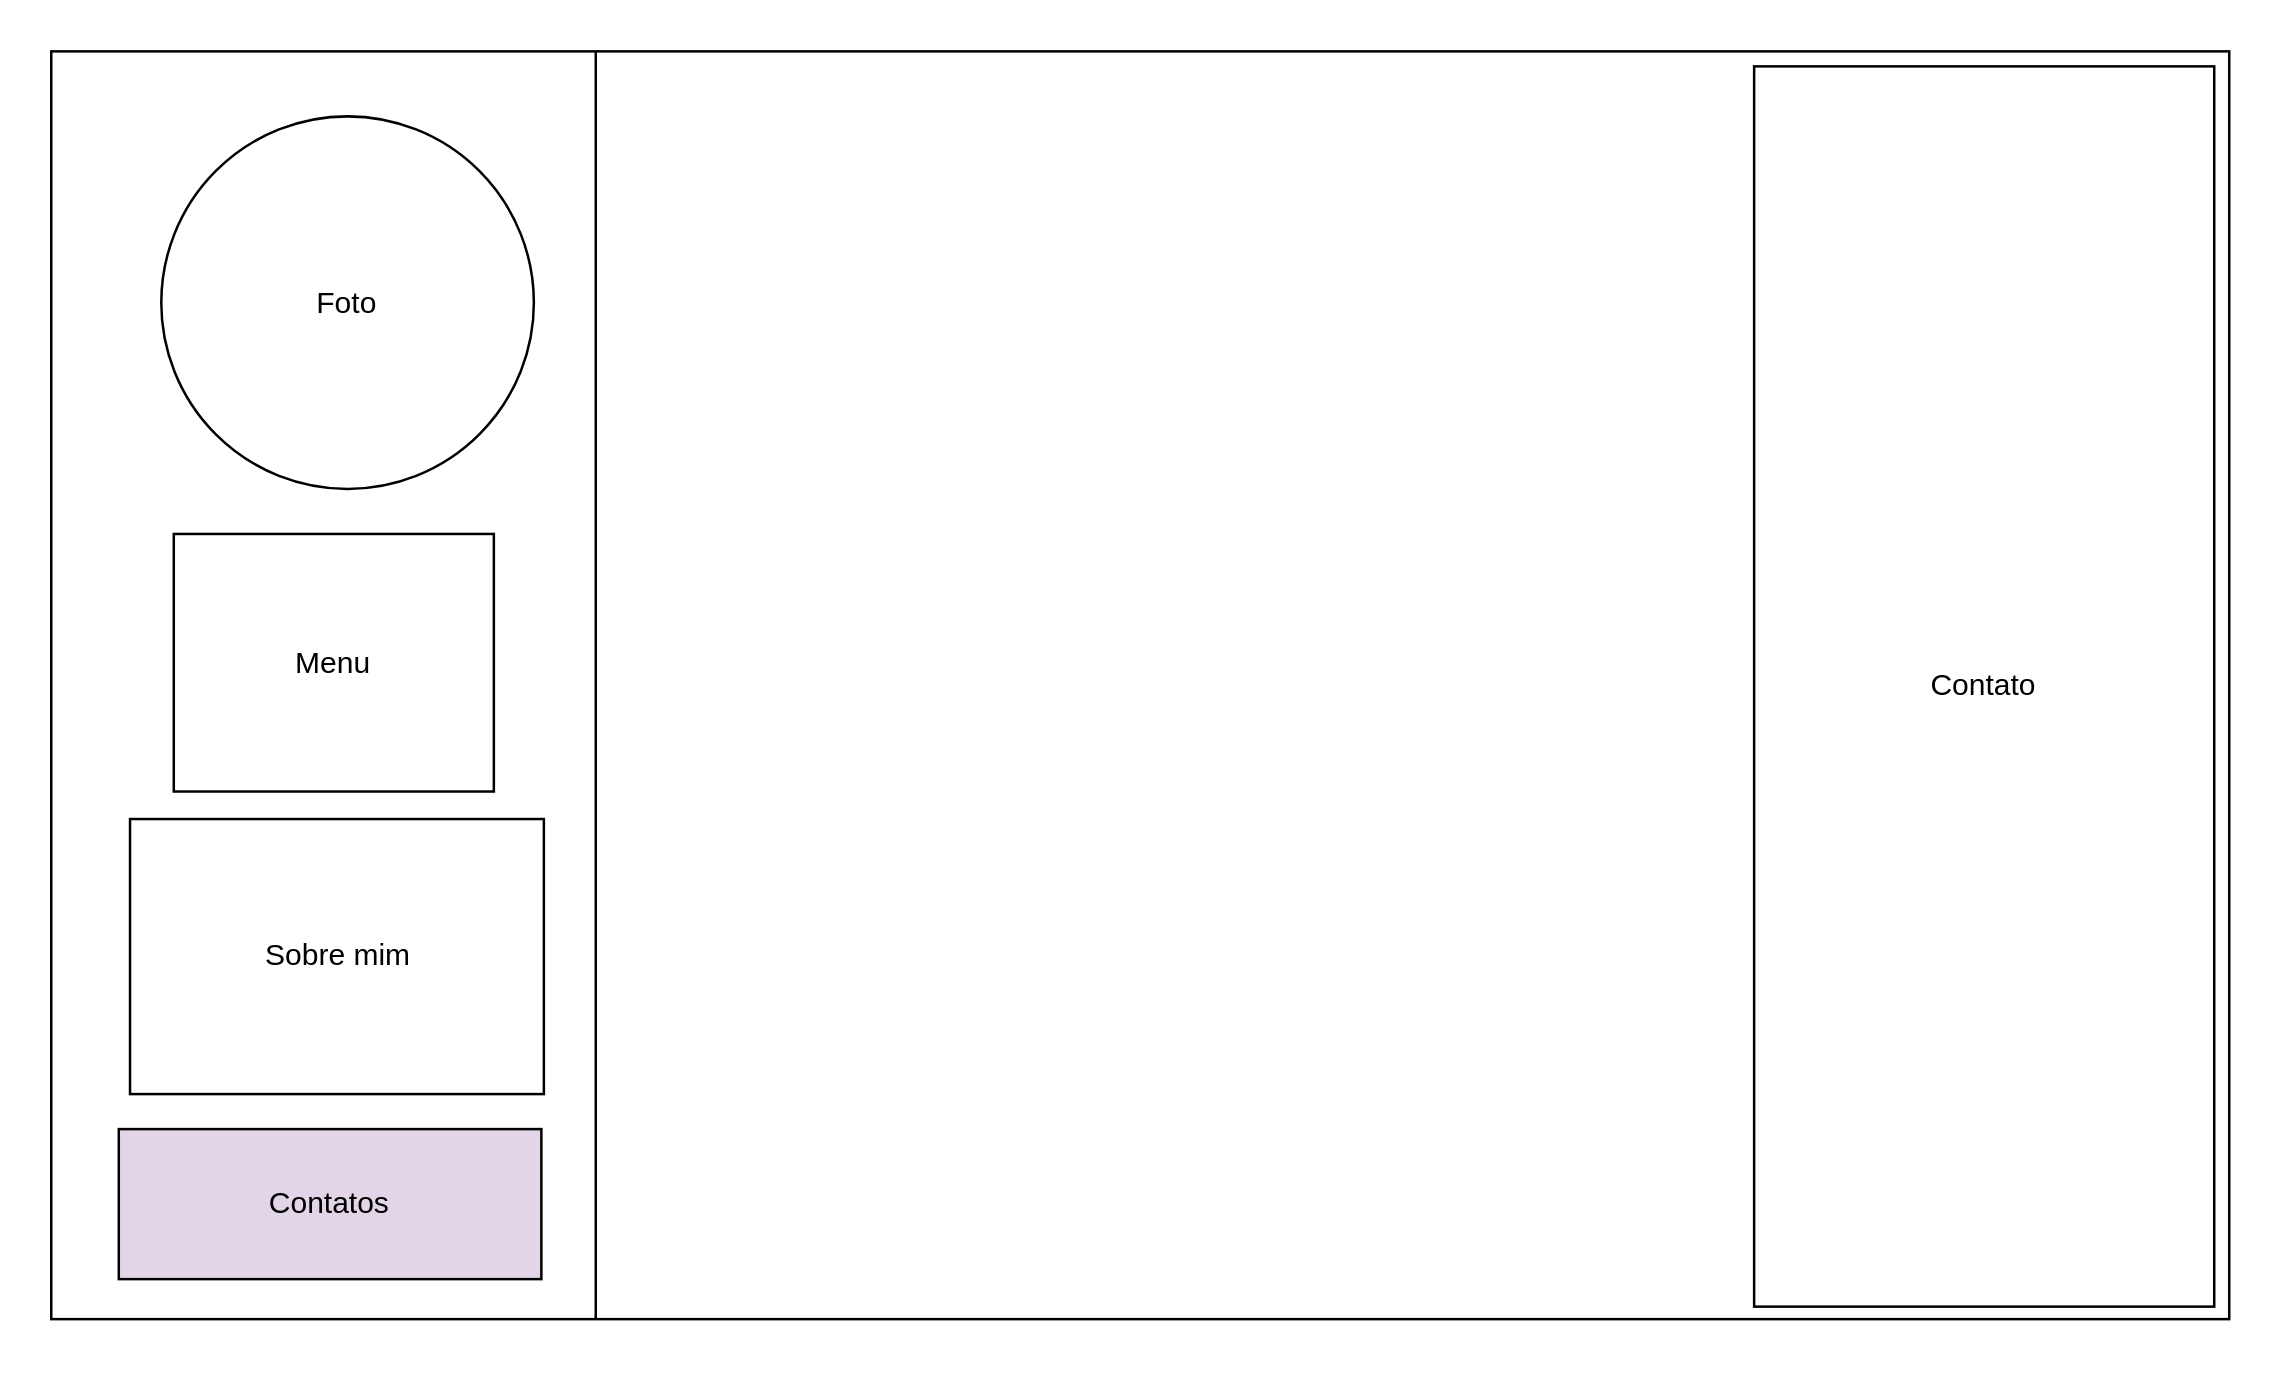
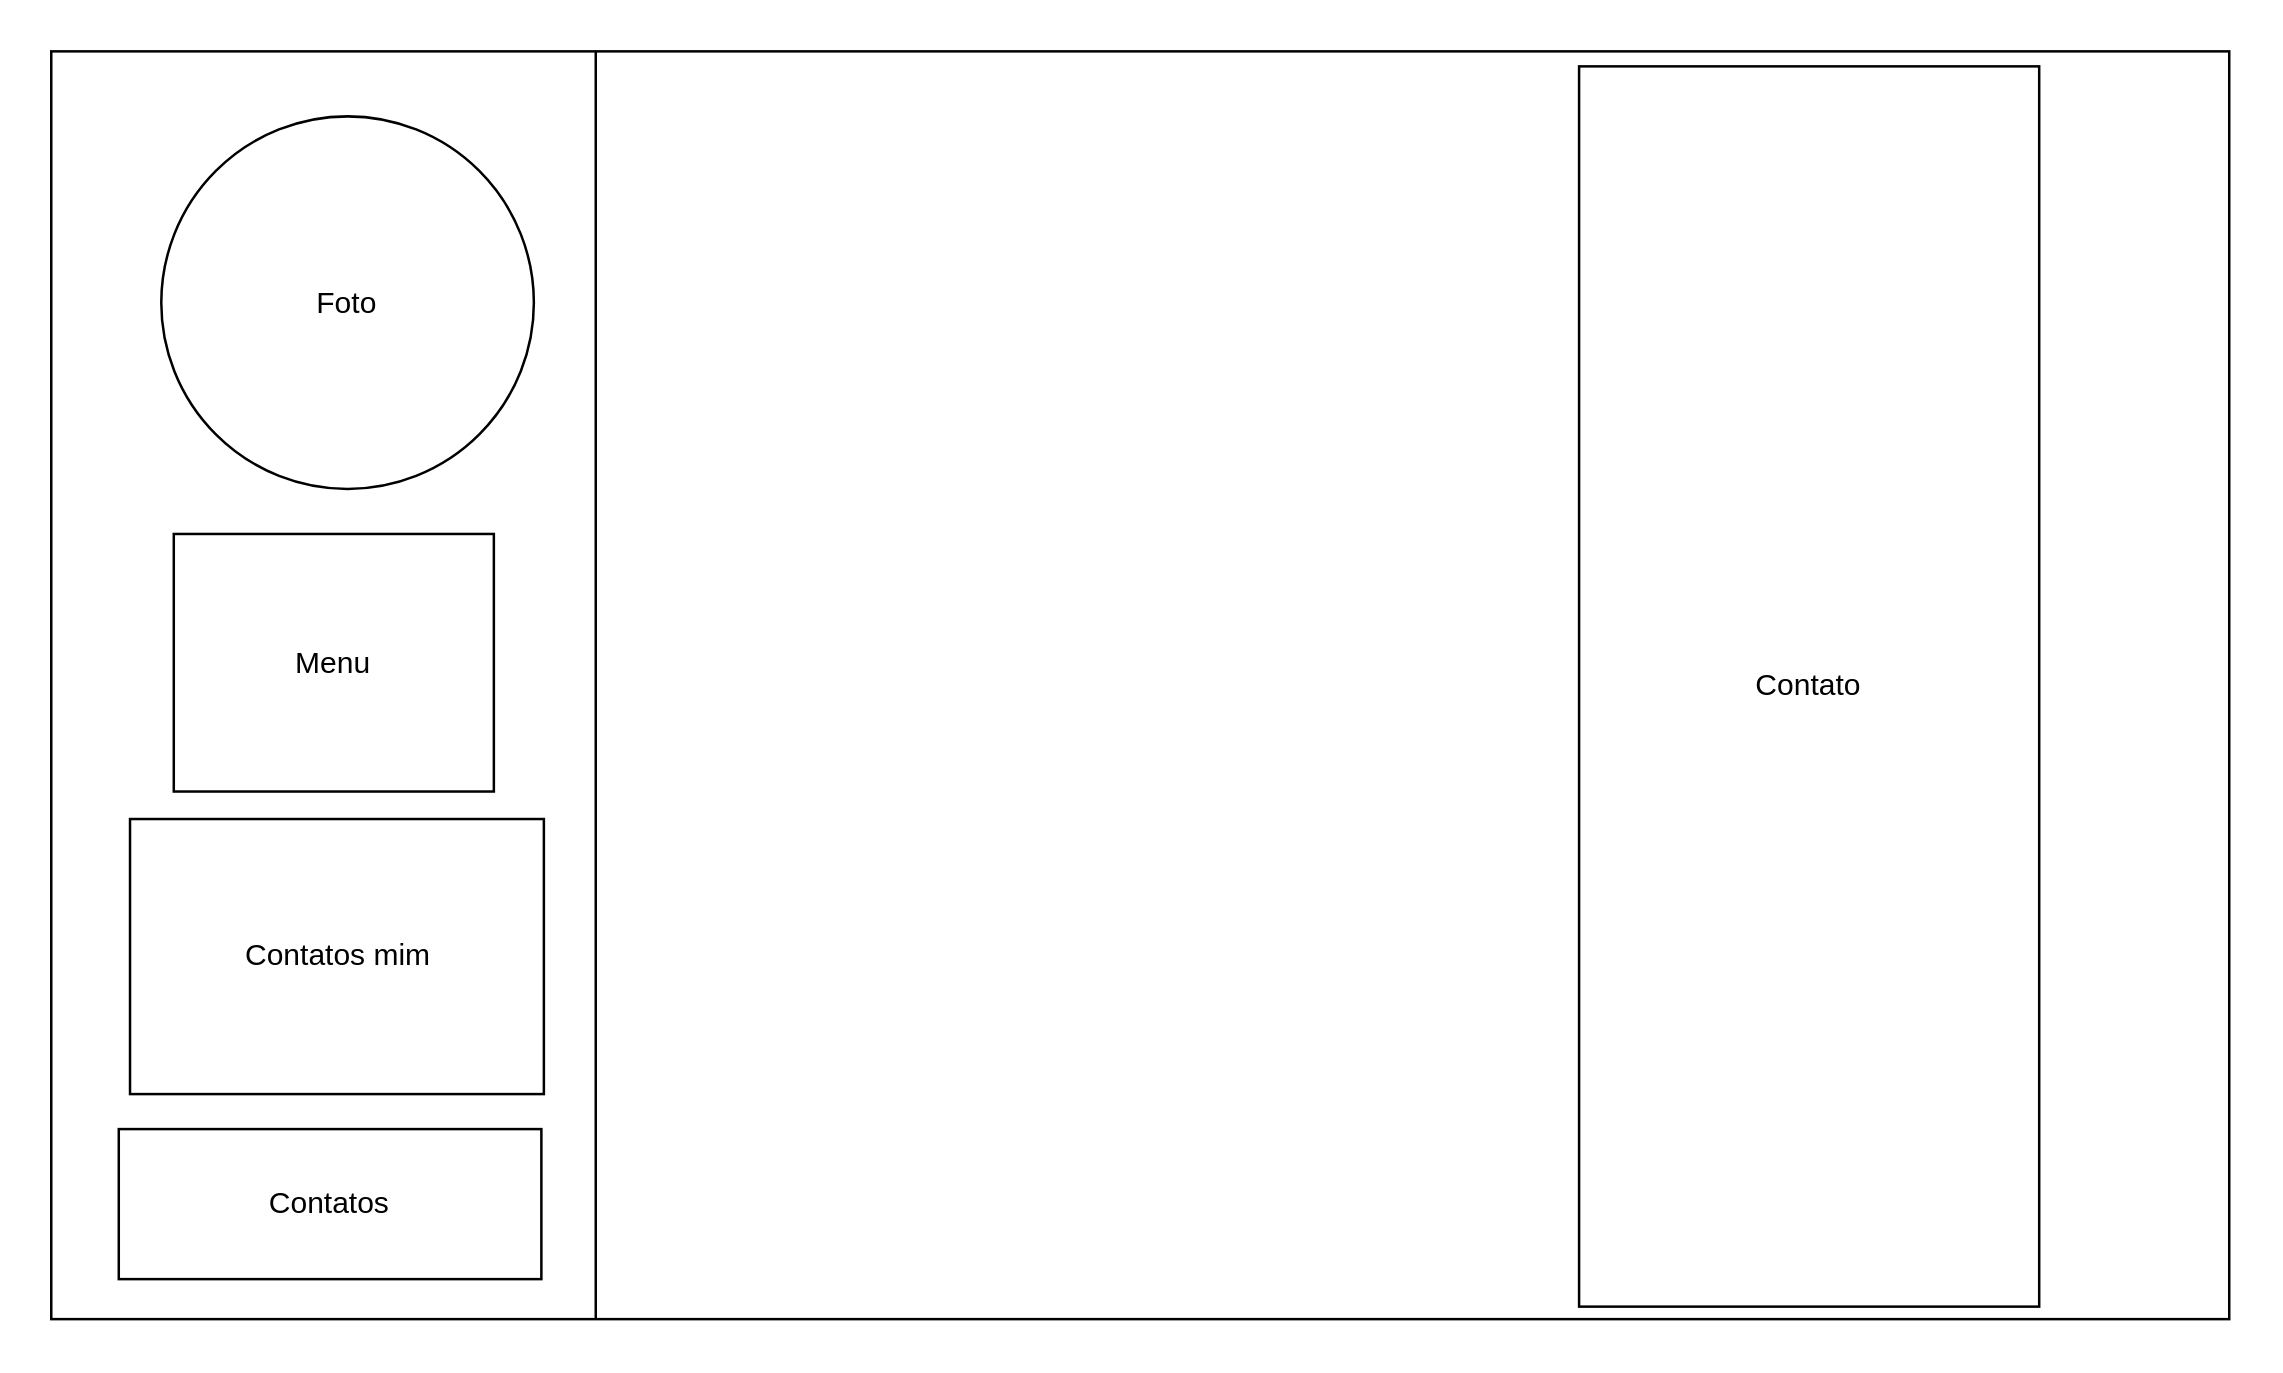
node "Contato": moved (1984, 686) -> (1809, 686)
node "Sobre mim": label "Sobre mim" -> "Contatos mim"
node "Contatos": fillcolor #e1d5e7 -> #ffffff
